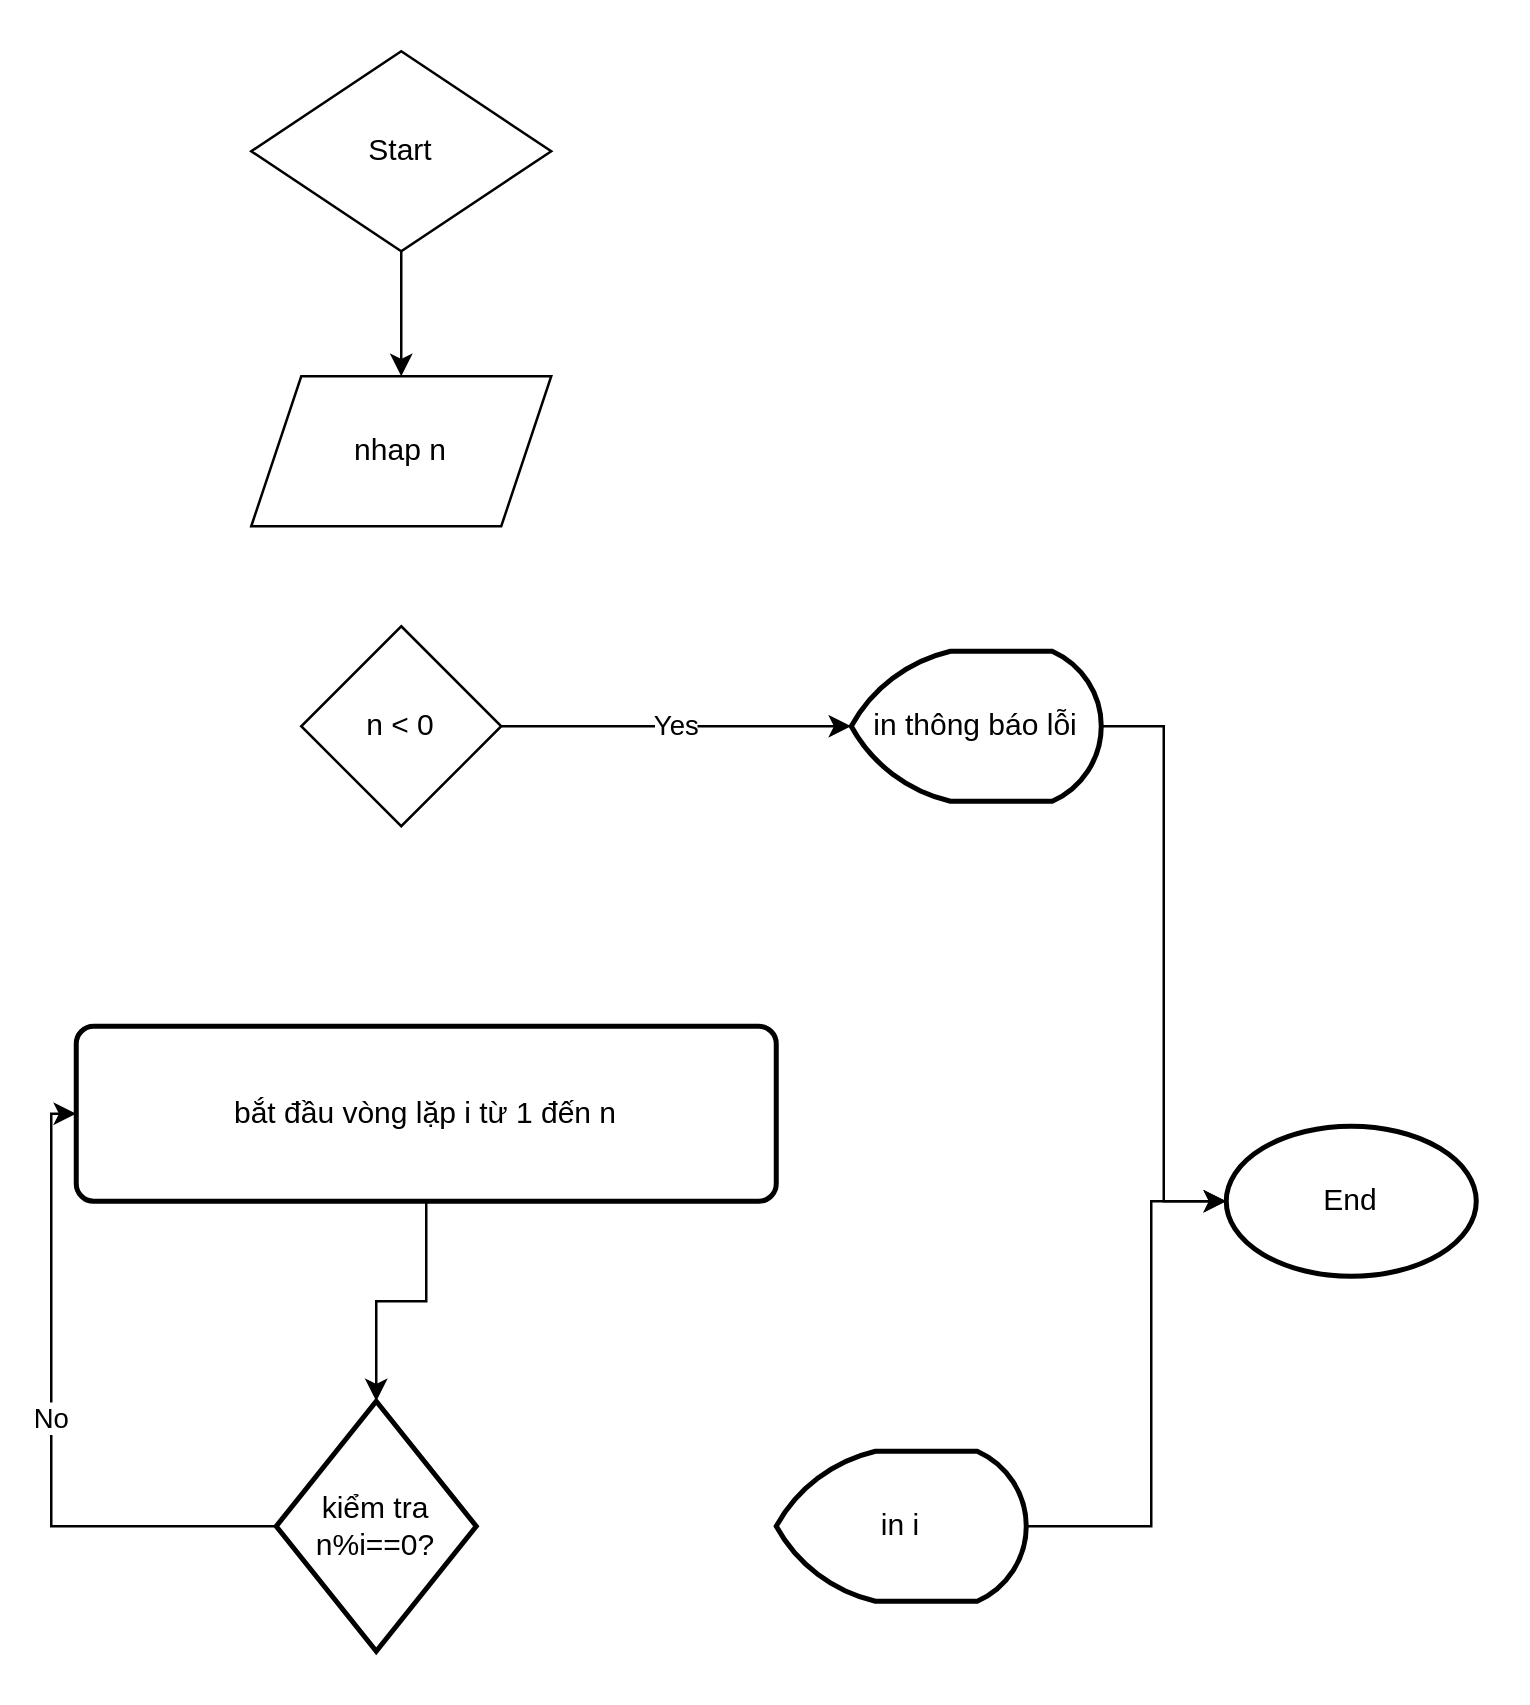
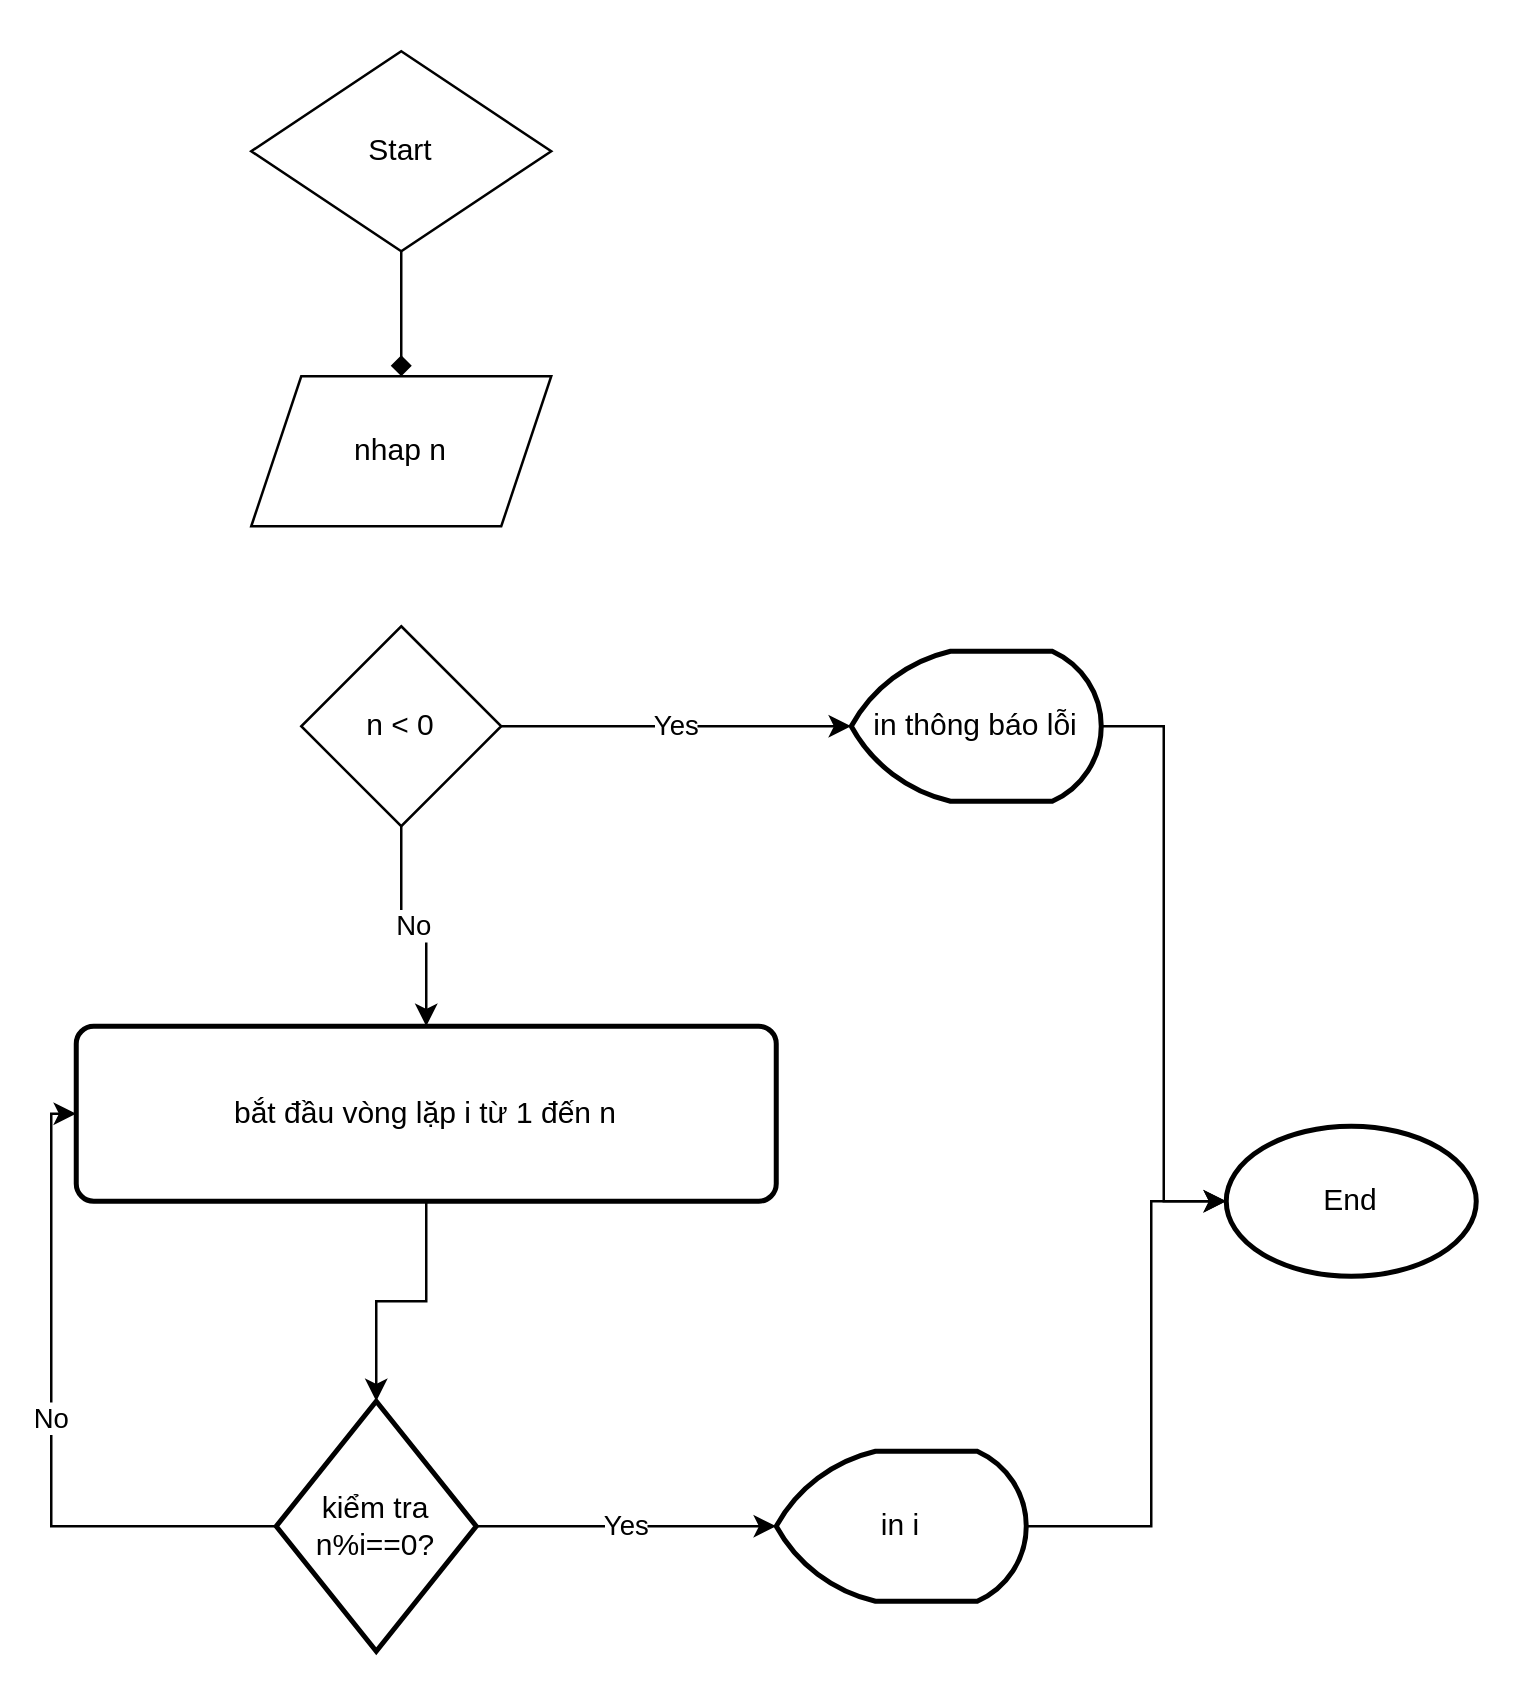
edge "Start" -> "nhap n": arrowhead classic -> diamond
edge "n < 0" -> "bắt đầu vòng lặp i từ 1 đến n": added, label "No"
edge "kiểm tra n%i==0?" -> "in i": added, label "Yes"
